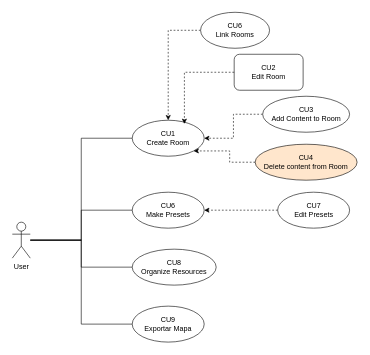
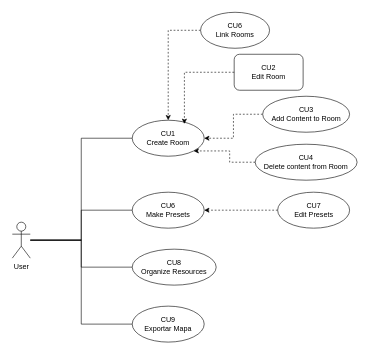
node "CU4 Delete content from Room": fillcolor #ffe6cc -> #ffffff
